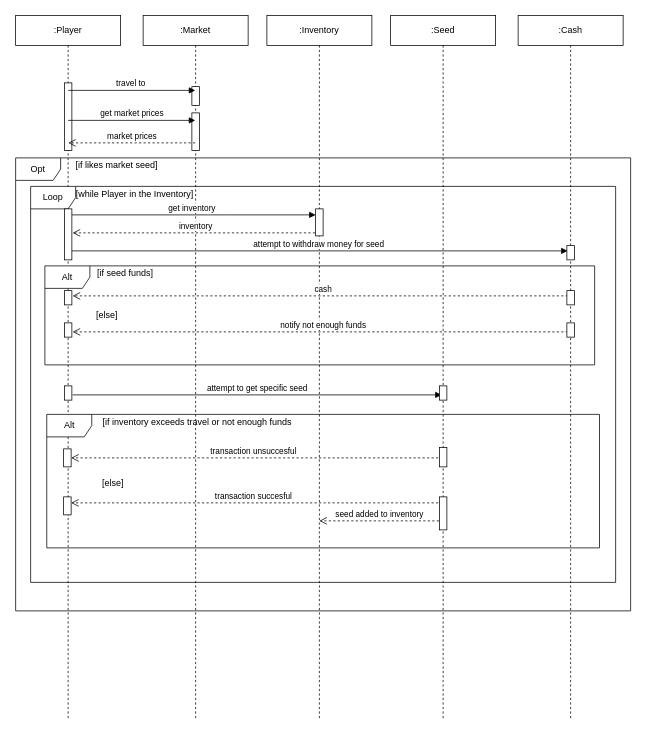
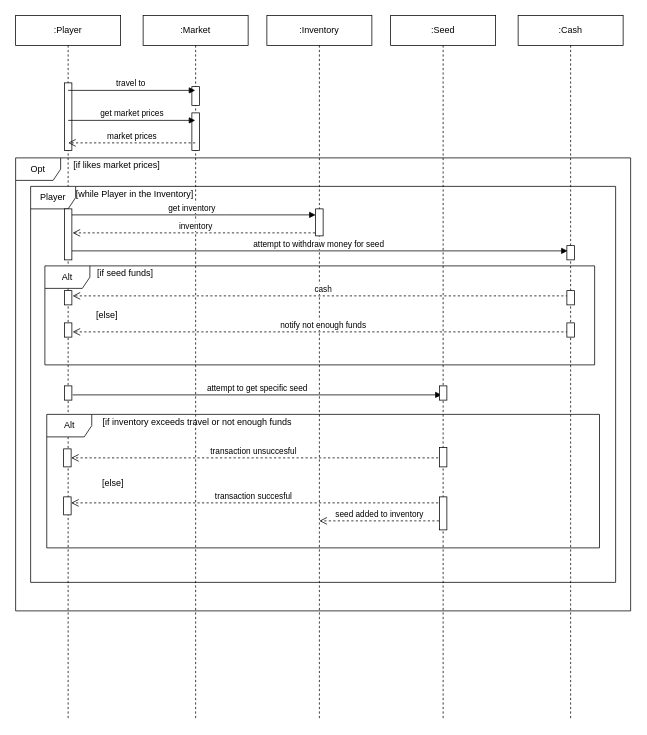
node "[if likes market seed]": label "[if likes market seed]" -> "[if likes market prices]"
node "Loop": label "Loop" -> "Player"
